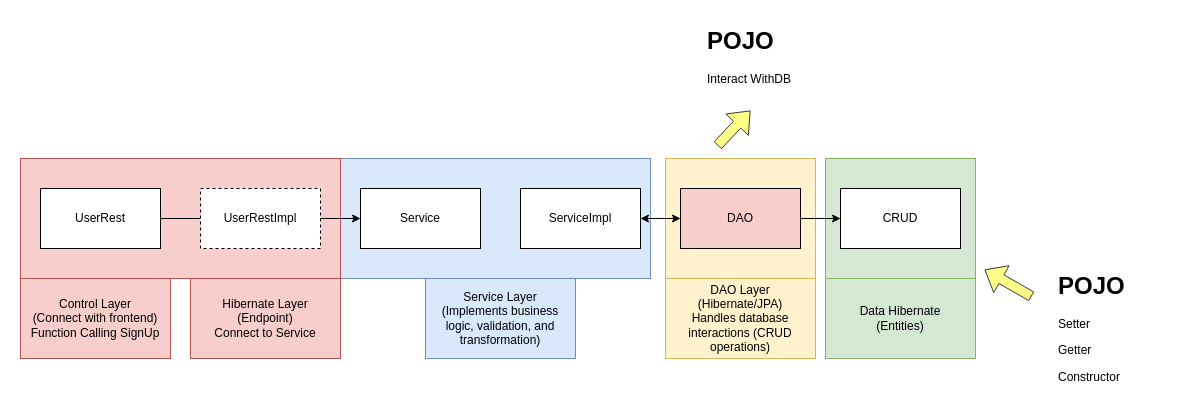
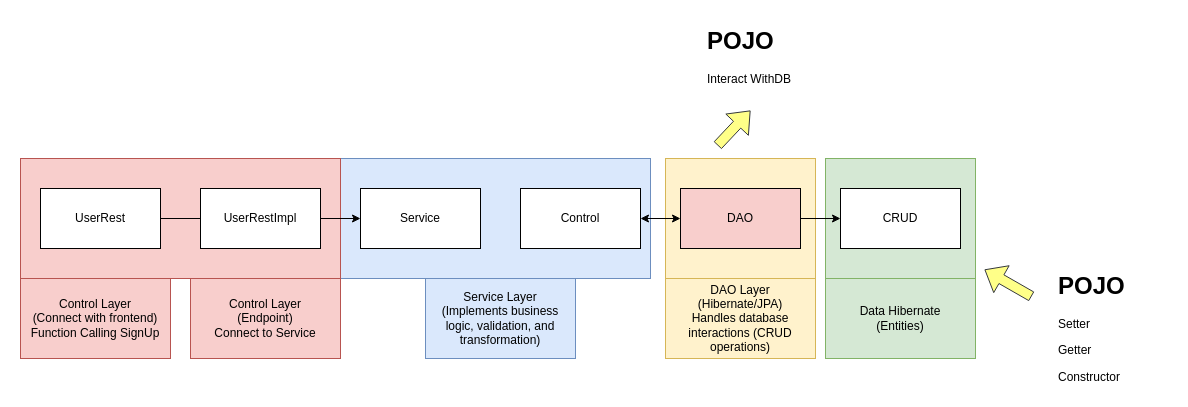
node "UserRestImpl": style dashed -> solid
node "ServiceImpl": label "ServiceImpl" -> "Control"
node "Hibernate Layer (Endpoint) Connect to Service": label "Hibernate Layer (Endpoint) Connect to Service" -> "Control Layer (Endpoint) Connect to Service"
